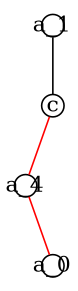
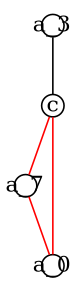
node "a_1": label "a_1" -> "a_3"
node "a_4": label "a_4" -> "a_7"
edge "c" -- "a_0": added
